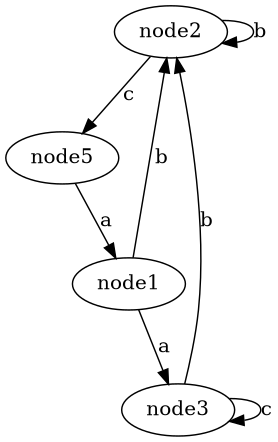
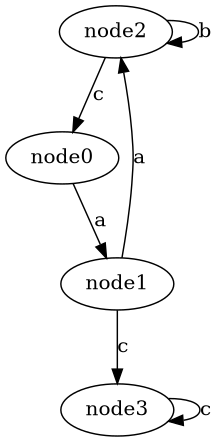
node "node5": label "node5" -> "node0"
edge "node1" -> "node2": label "b" -> "a"
edge "node3" -> "node2": removed, label "b"
edge "node1" -> "node3": label "a" -> "c"
